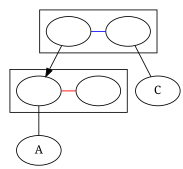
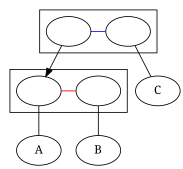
node "B": added
